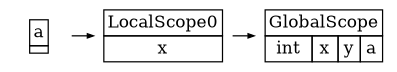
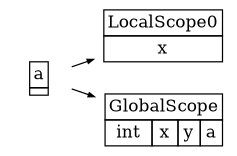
edge "LocalScope0" -> "GlobalScope": now "a" -> "GlobalScope"
